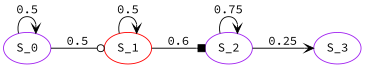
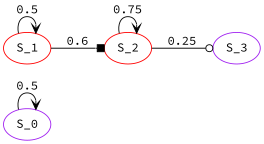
edge "S_0" -> "S_1": removed, label "0.5"
node "S_2": color purple -> red
edge "S_2" -> "S_3": arrowhead vee -> odot
